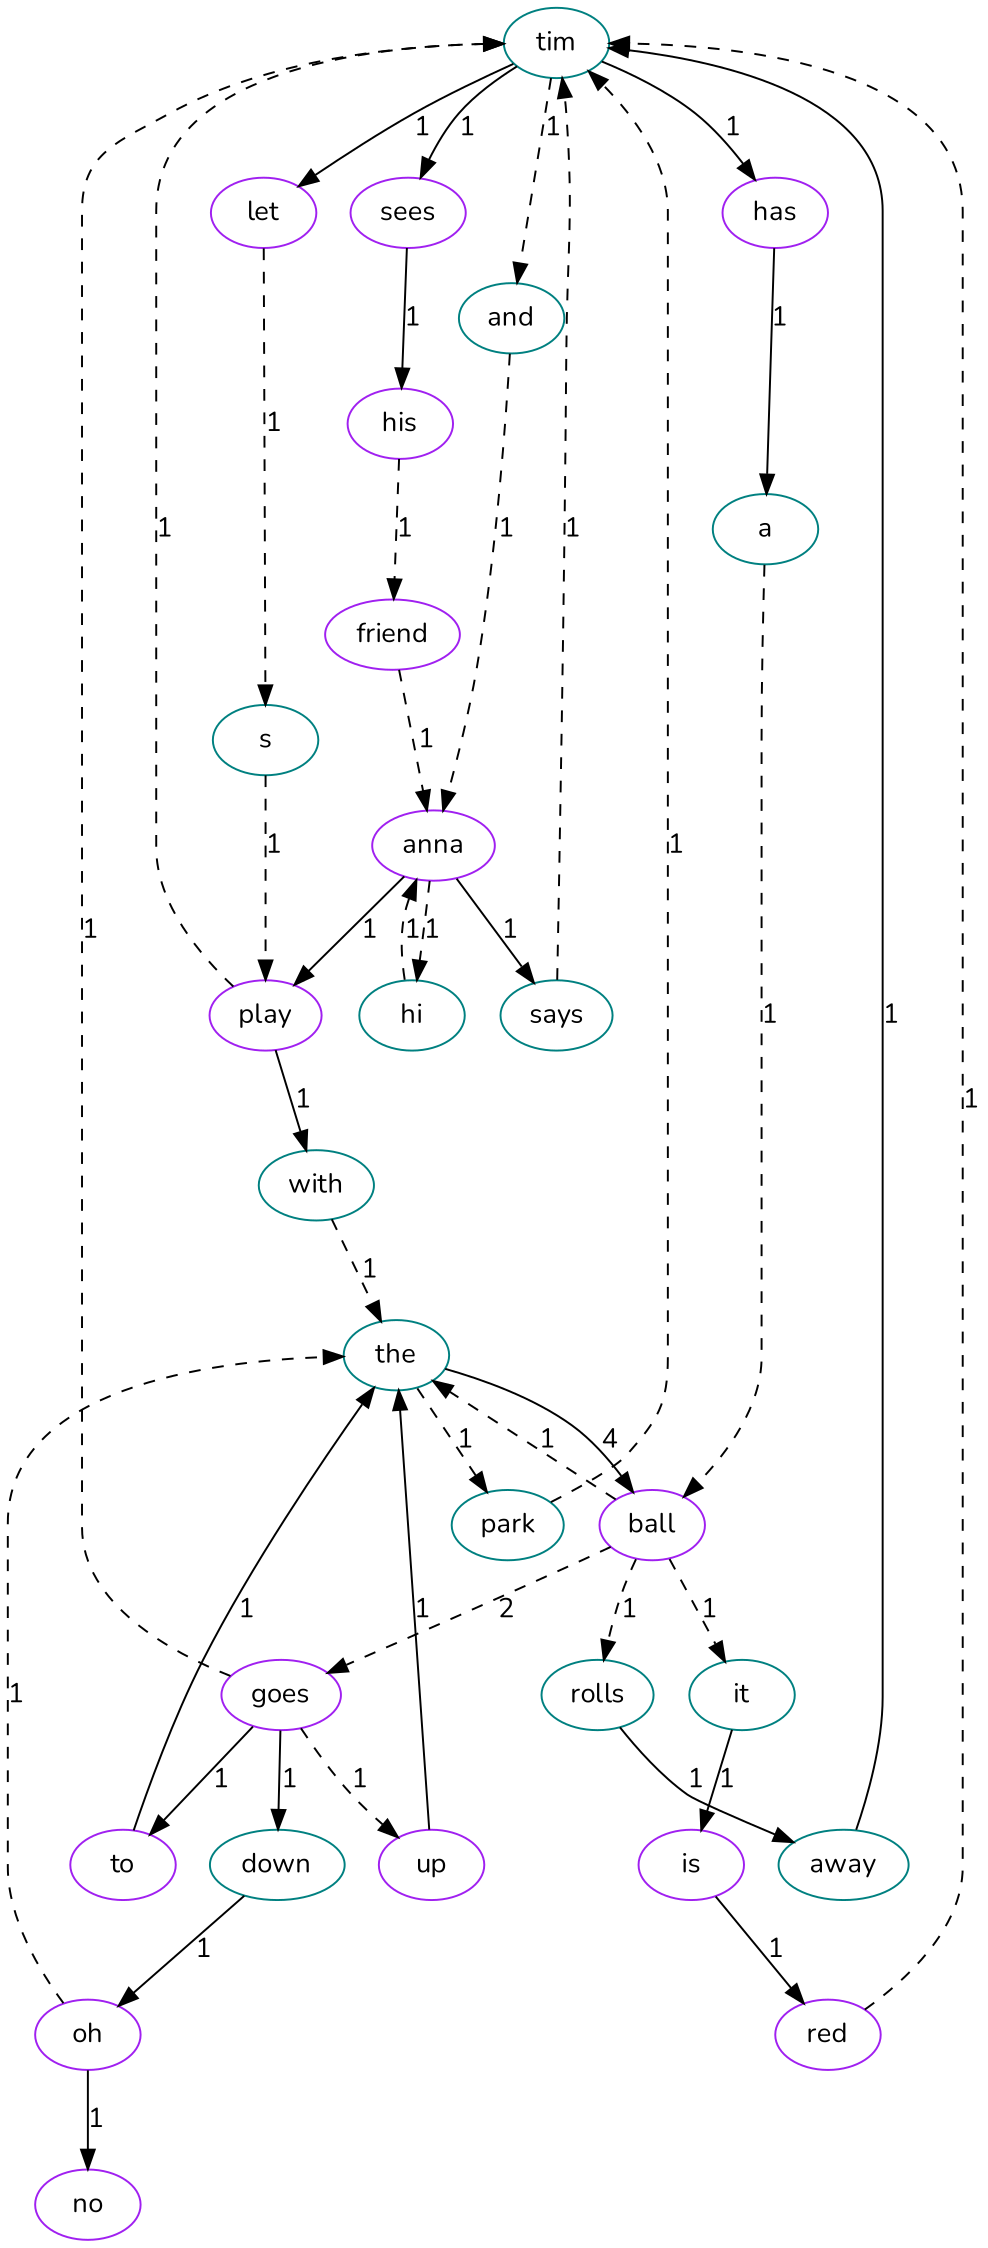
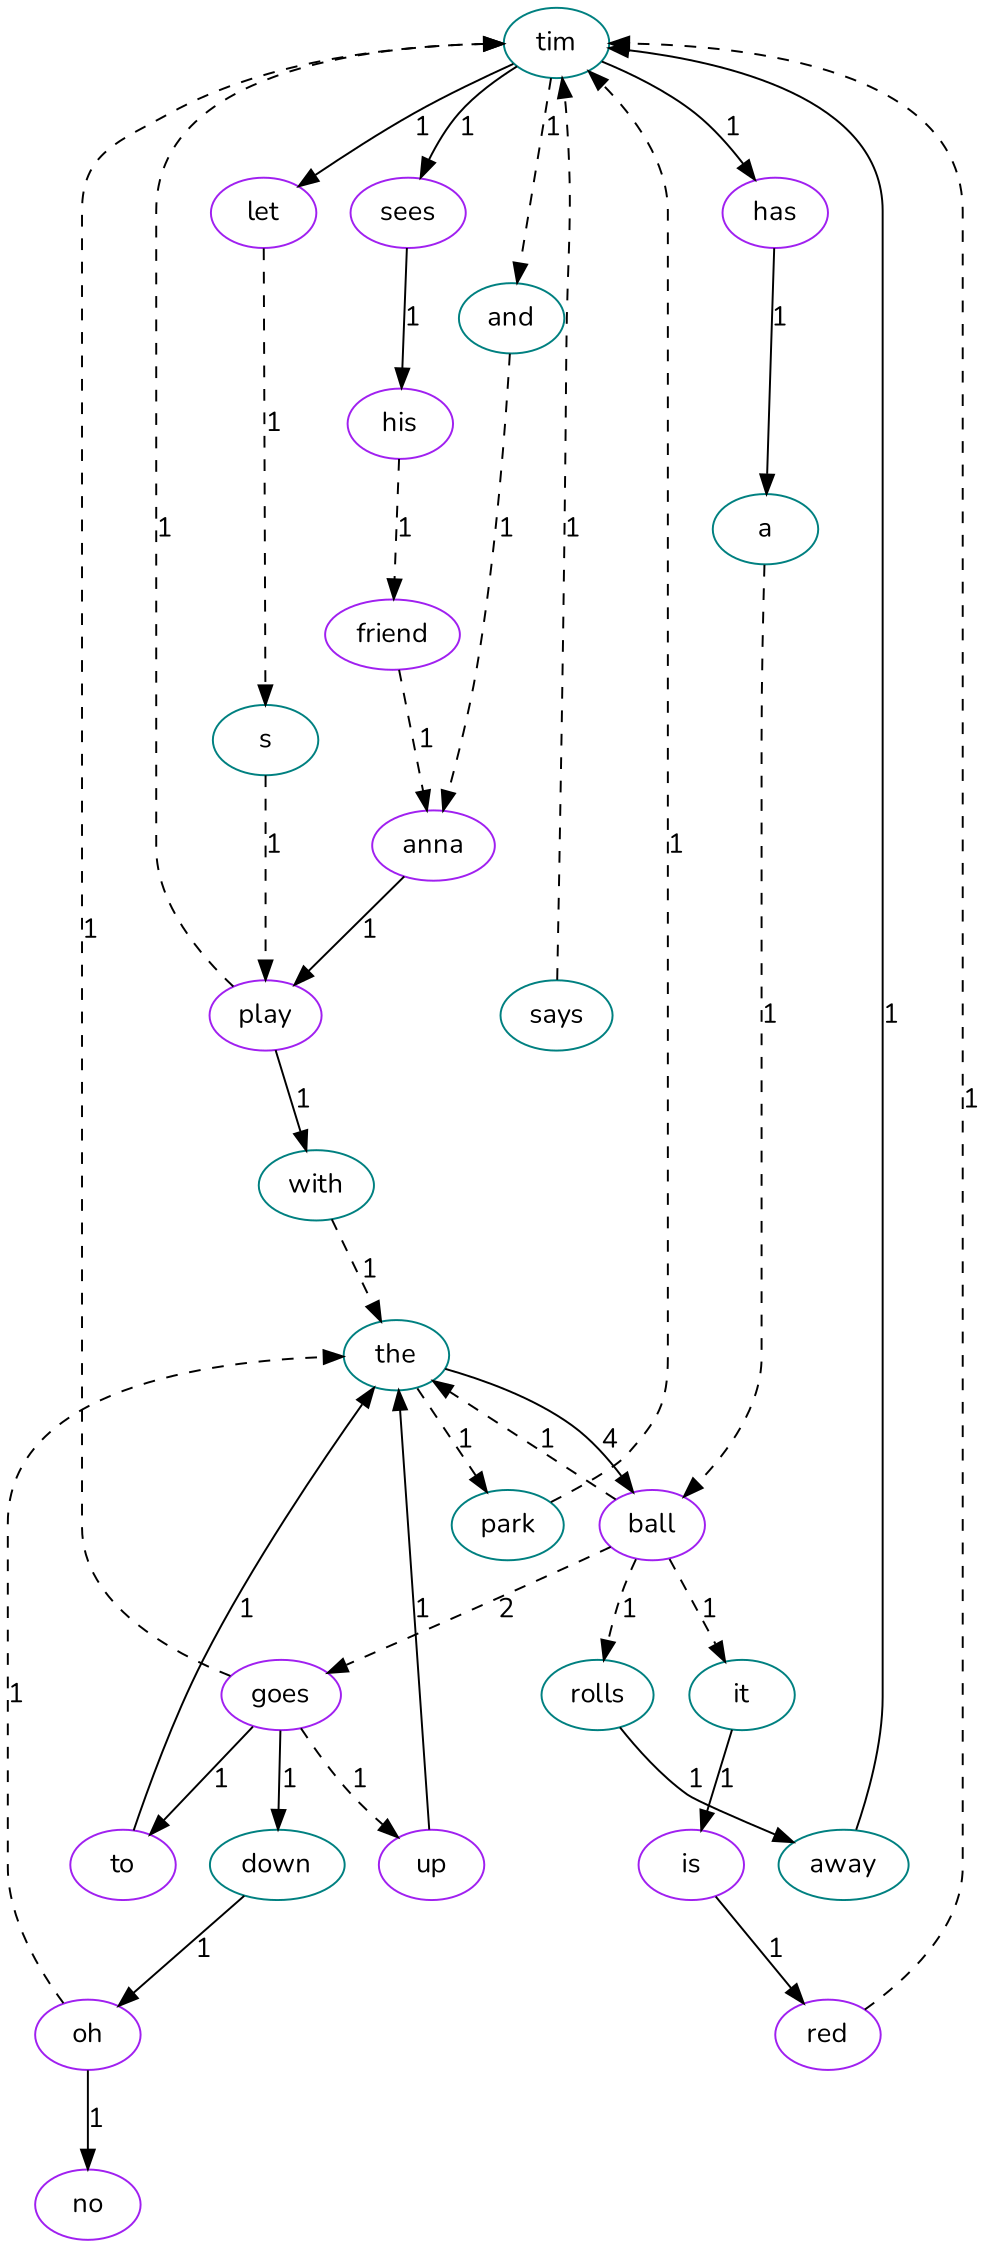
edge "anna" -> "says": removed, label "1"
node "hi": removed
